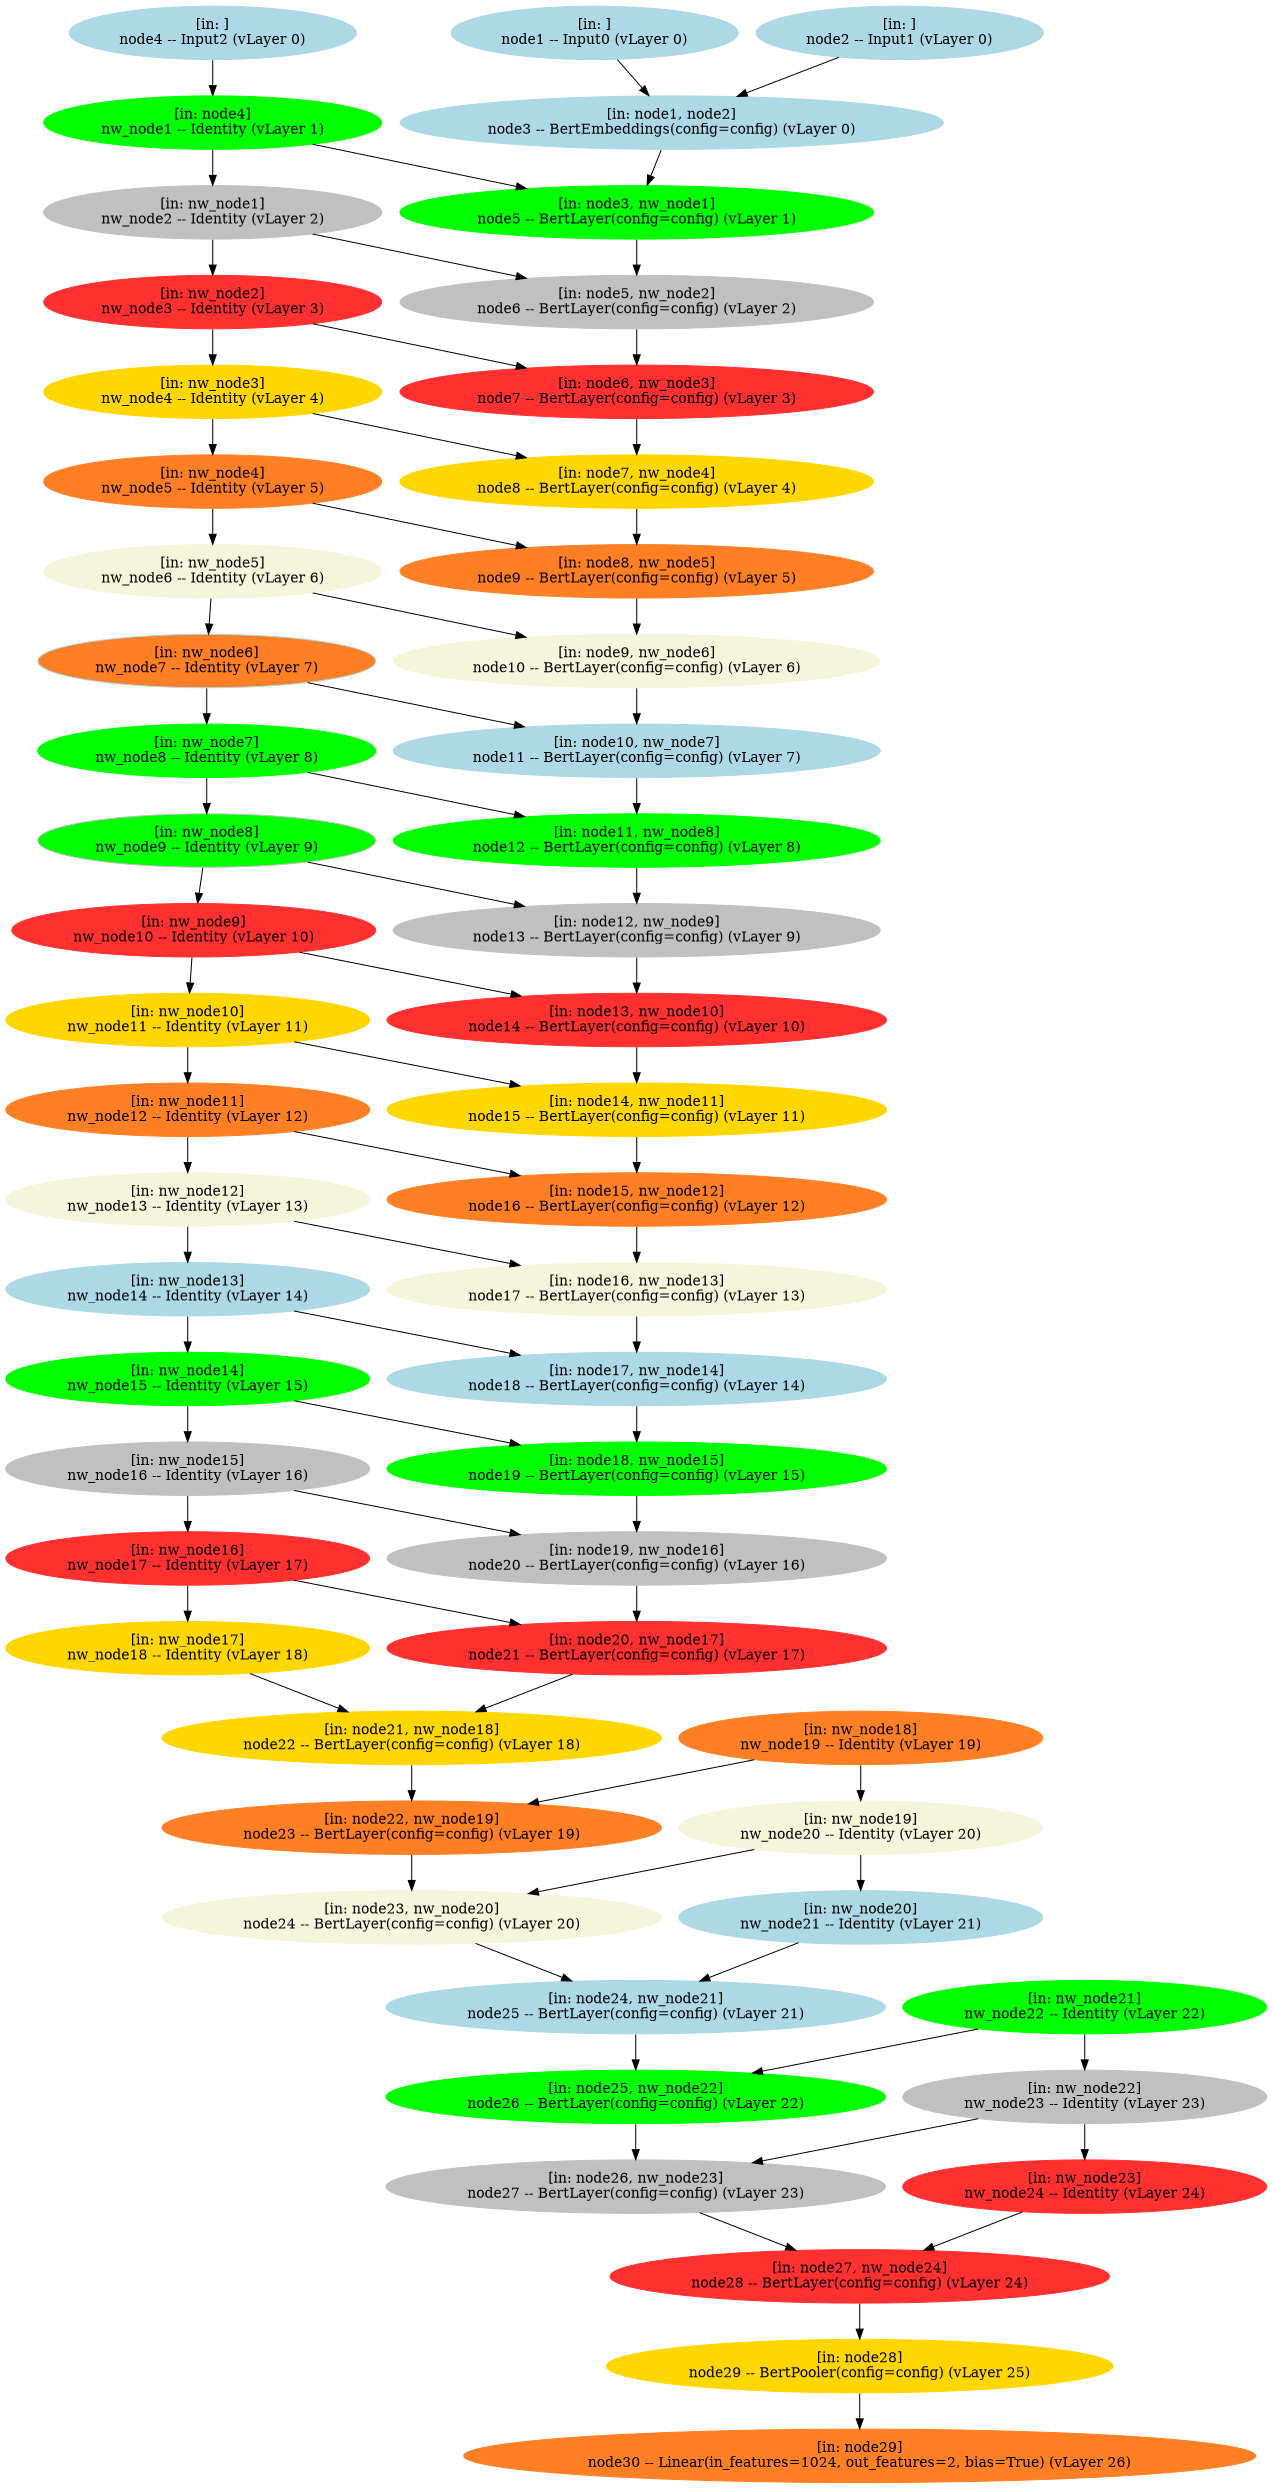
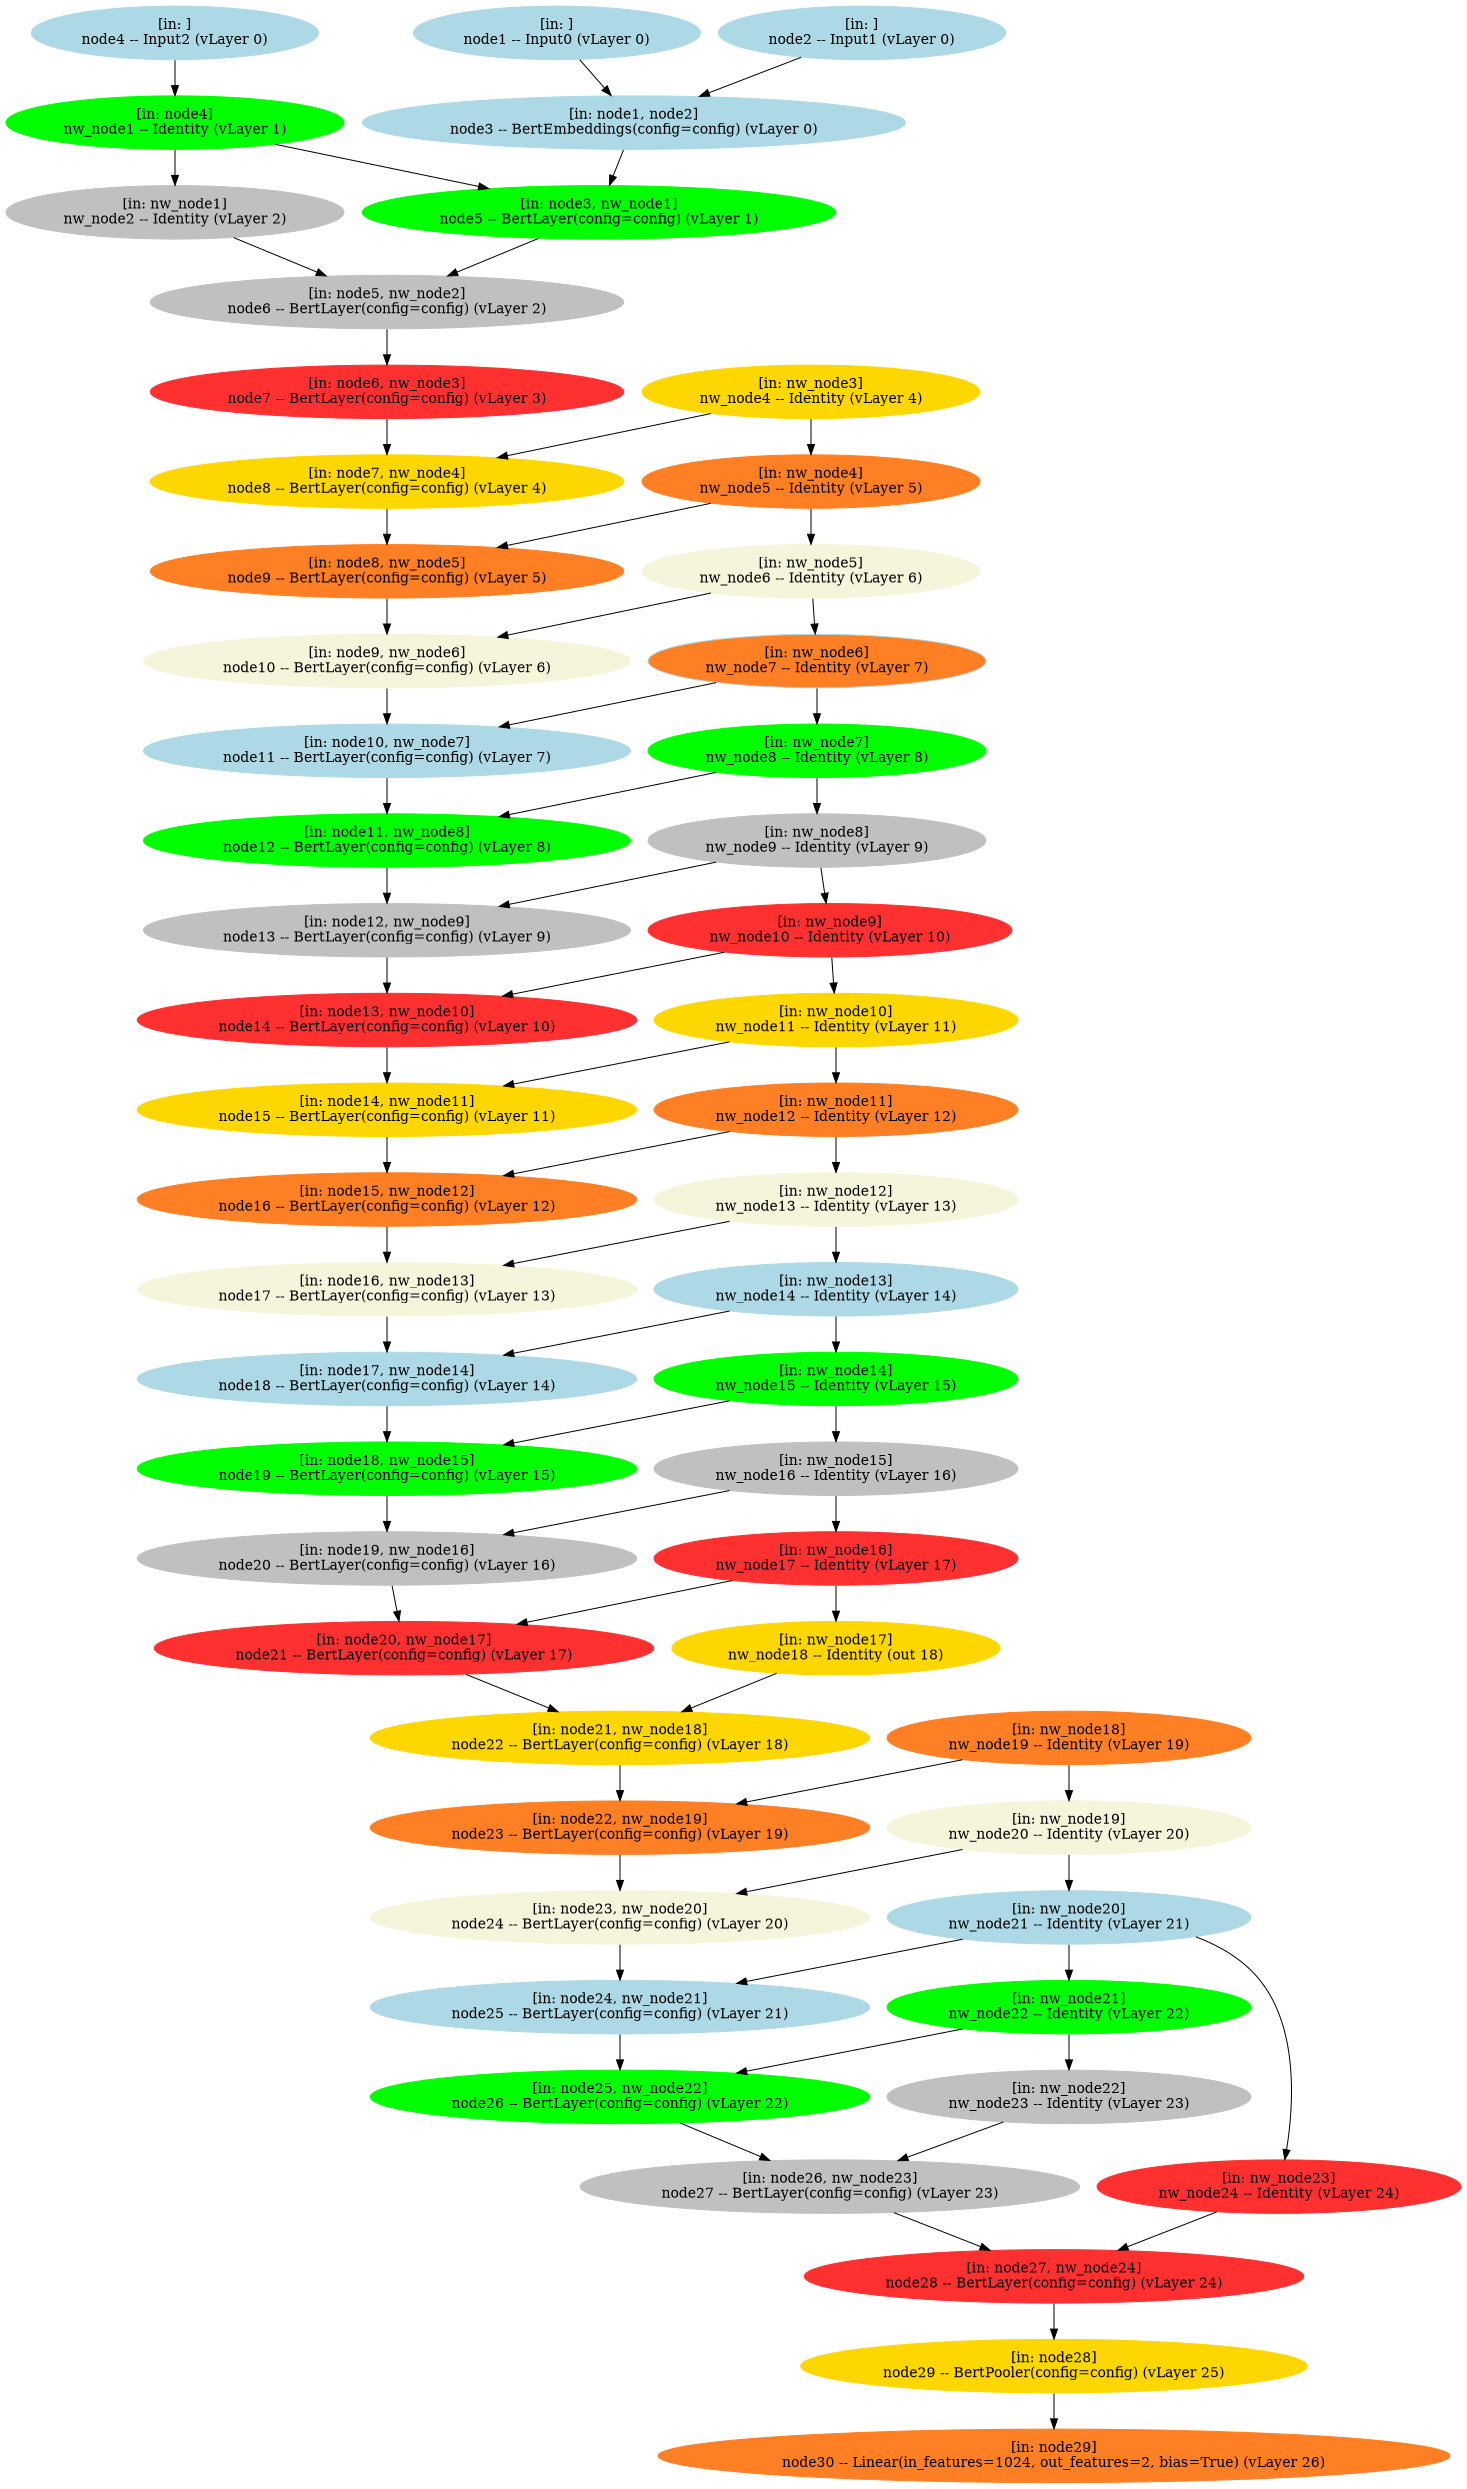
node "[in: nw_node2] nw_node3 -- Identity (vLayer 3)": removed
node "[in: nw_node8] nw_node9 -- Identity (vLayer 9)": fillcolor green -> grey
node "[in: nw_node17] nw_node18 -- Identity (vLayer 18)": label "[in: nw_node17] nw_node18 -- Identity (vLayer 18)" -> "[in: nw_node17] nw_node18 -- Identity (out 18)"
edge "[in: nw_node20] nw_node21 -- Identity (vLayer 21)" -> "[in: nw_node21] nw_node22 -- Identity (vLayer 22)": added
edge "[in: nw_node22] nw_node23 -- Identity (vLayer 23)" -> "[in: nw_node23] nw_node24 -- Identity (vLayer 24)": now "[in: nw_node20] nw_node21 -- Identity (vLayer 21)" -> "[in: nw_node23] nw_node24 -- Identity (vLayer 24)"
